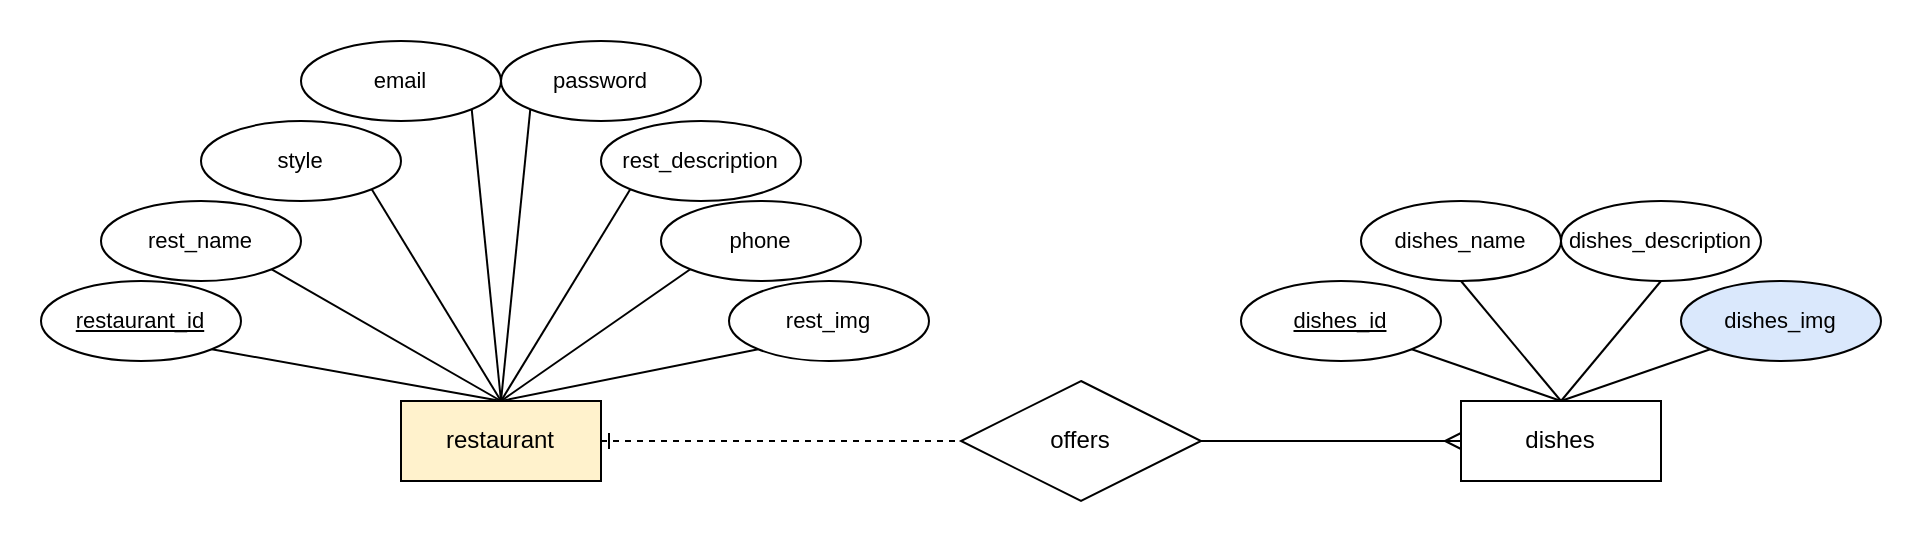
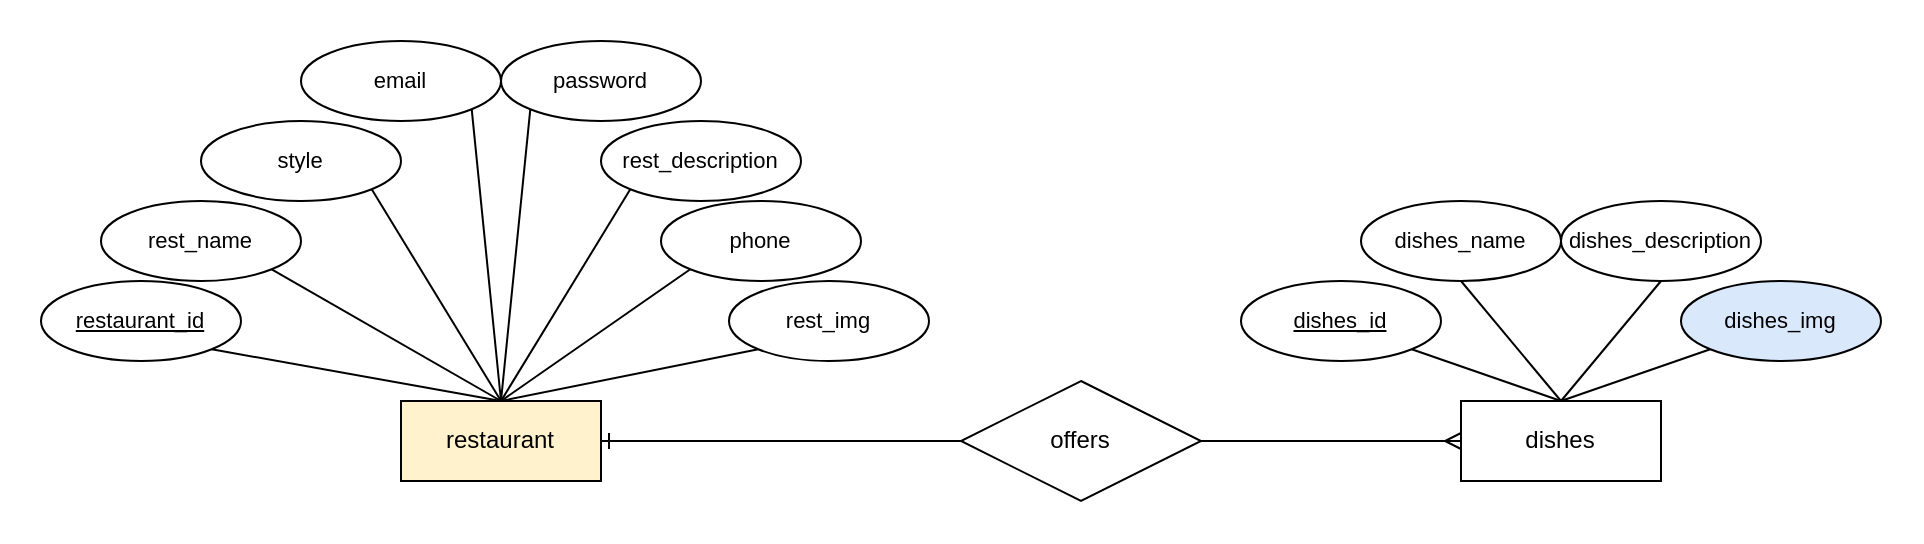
edge "offers" -> "restaurant": style dashed -> solid
